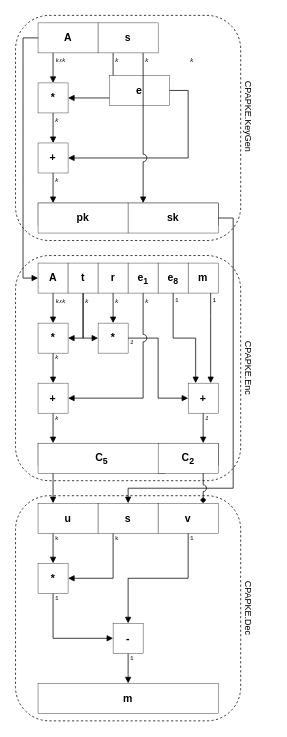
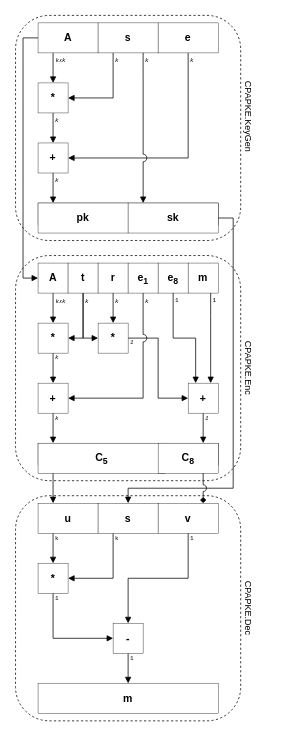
node "e": moved (139, 90) -> (188, 38)
node "C2": label "C2" -> "C8"
